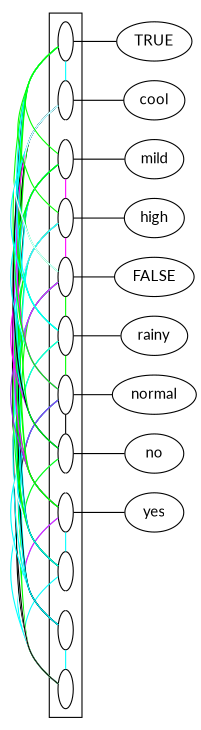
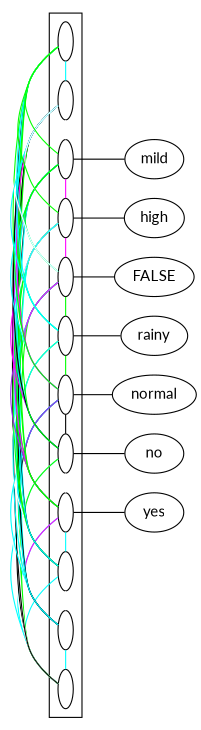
node "TRUE": removed
node "cool": removed
